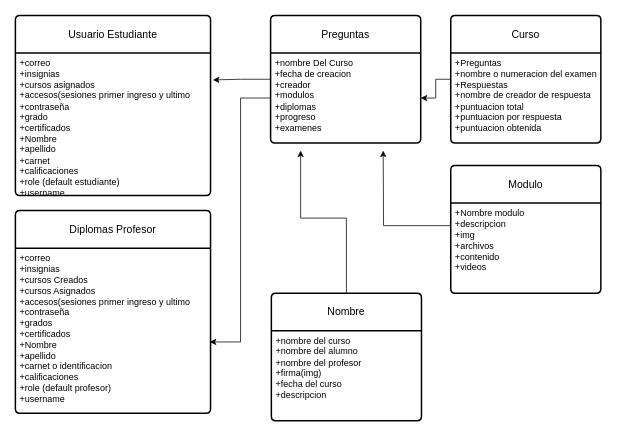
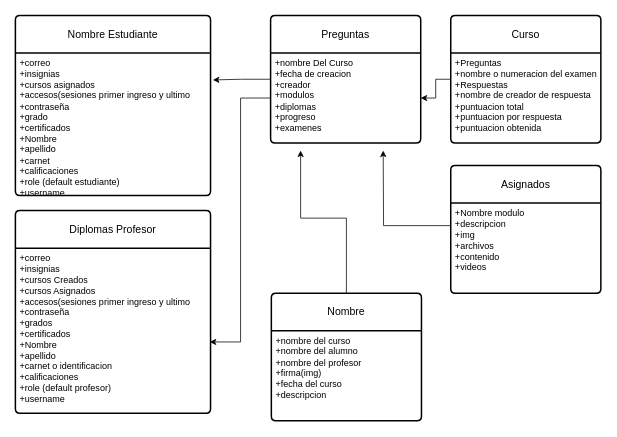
node "Usuario Estudiante": label "Usuario Estudiante" -> "Nombre Estudiante"
node "Modulo": label "Modulo" -> "Asignados"
